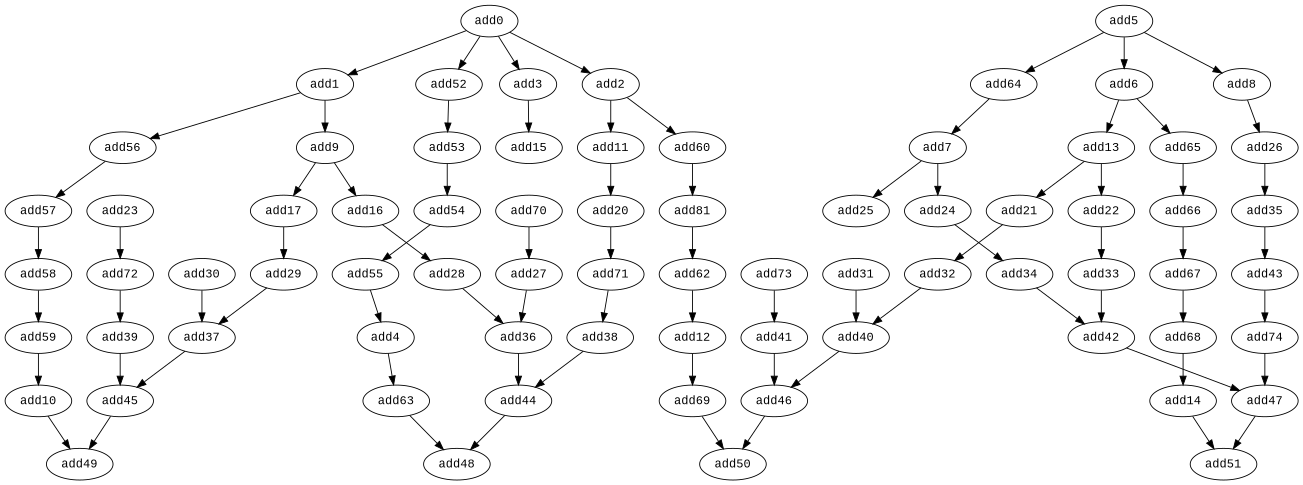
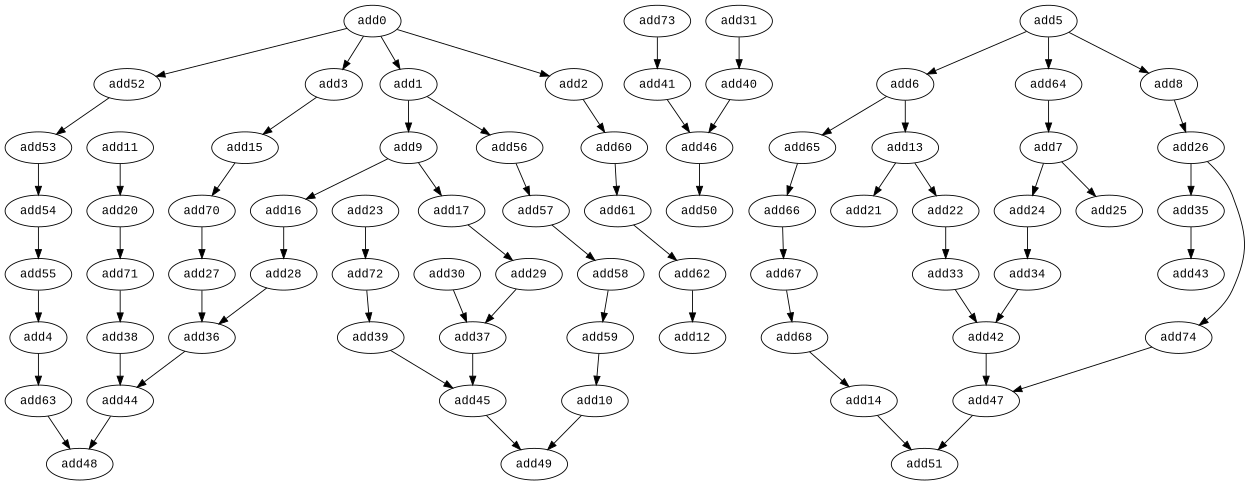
edge "add2" -> "add11": removed
edge "add15" -> "add70": added
node "add81": label "add81" -> "add61"
node "add32": removed
edge "add43" -> "add74": now "add26" -> "add74"
node "add69": removed
